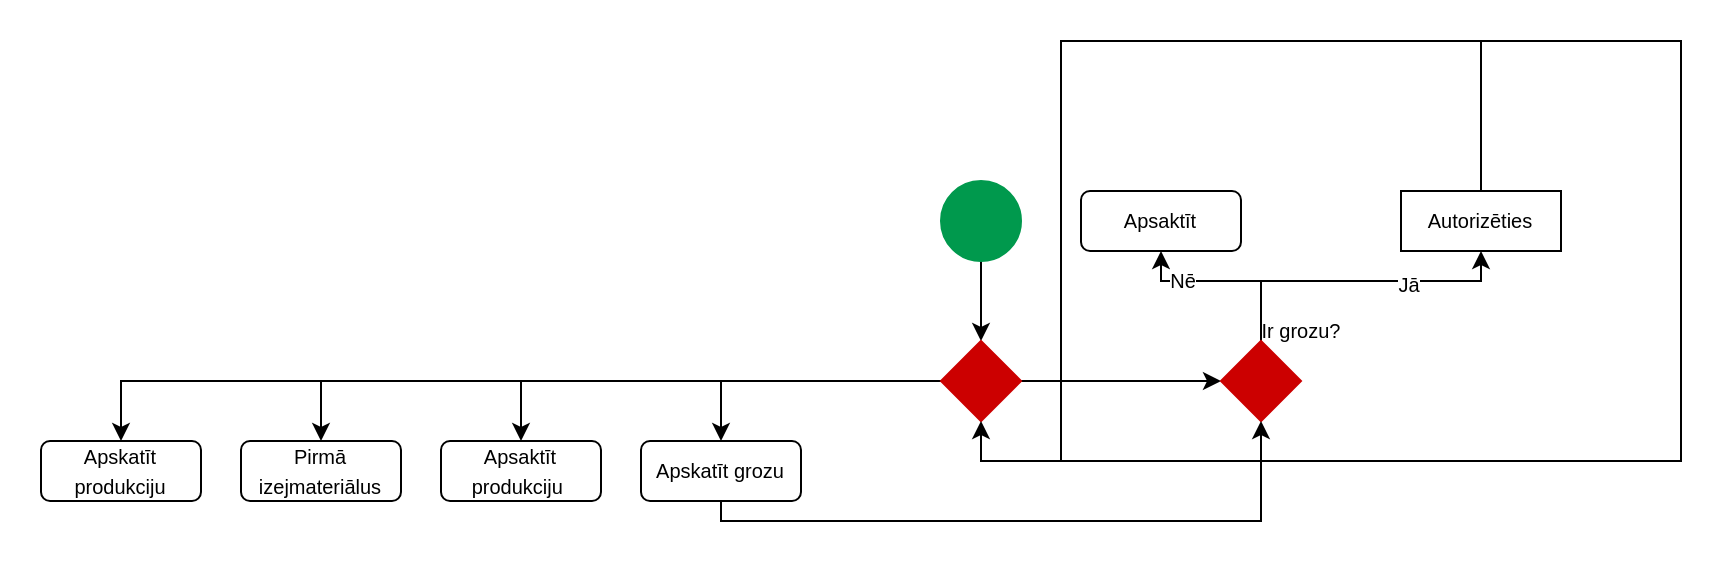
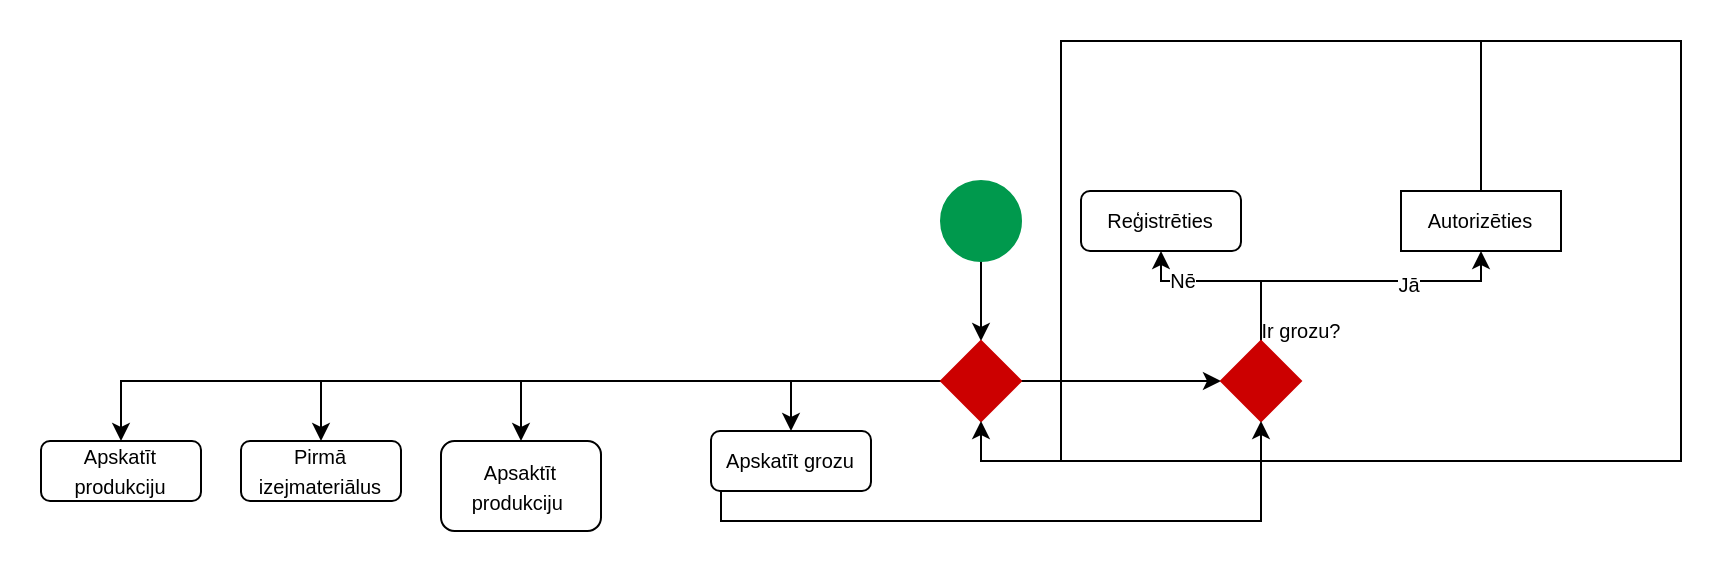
node "Apsaktīt": label "Apsaktīt" -> "Reģistrēties"
node "Apsaktīt produkciju": size 160x60 -> 160x90
node "Apskatīt grozu": moved (721, 471) -> (791, 461)
